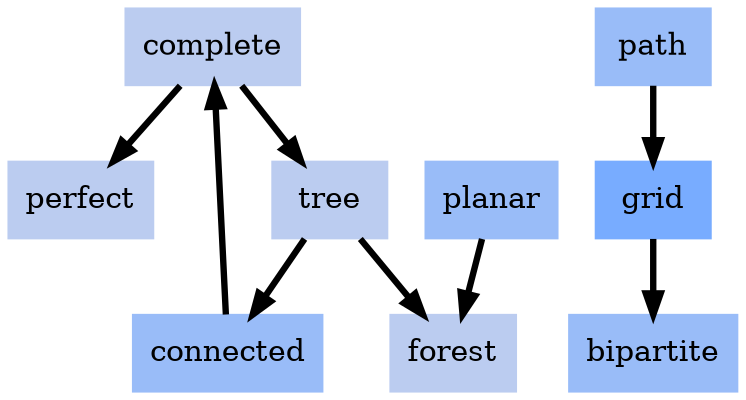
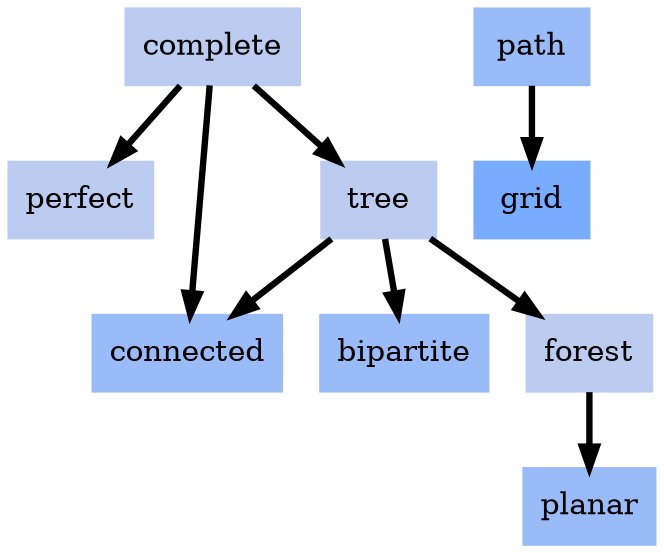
edge "connected" -> "complete": reversed
edge "planar" -> "forest": reversed
edge "grid" -> "bipartite": now "tree" -> "bipartite"
